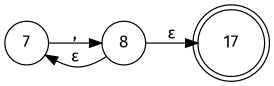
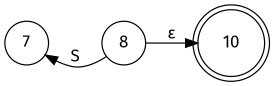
edge "7" -> "8": removed, label ","
node "17": label "17" -> "10"
edge "8" -> "7": label "ε" -> "S"
